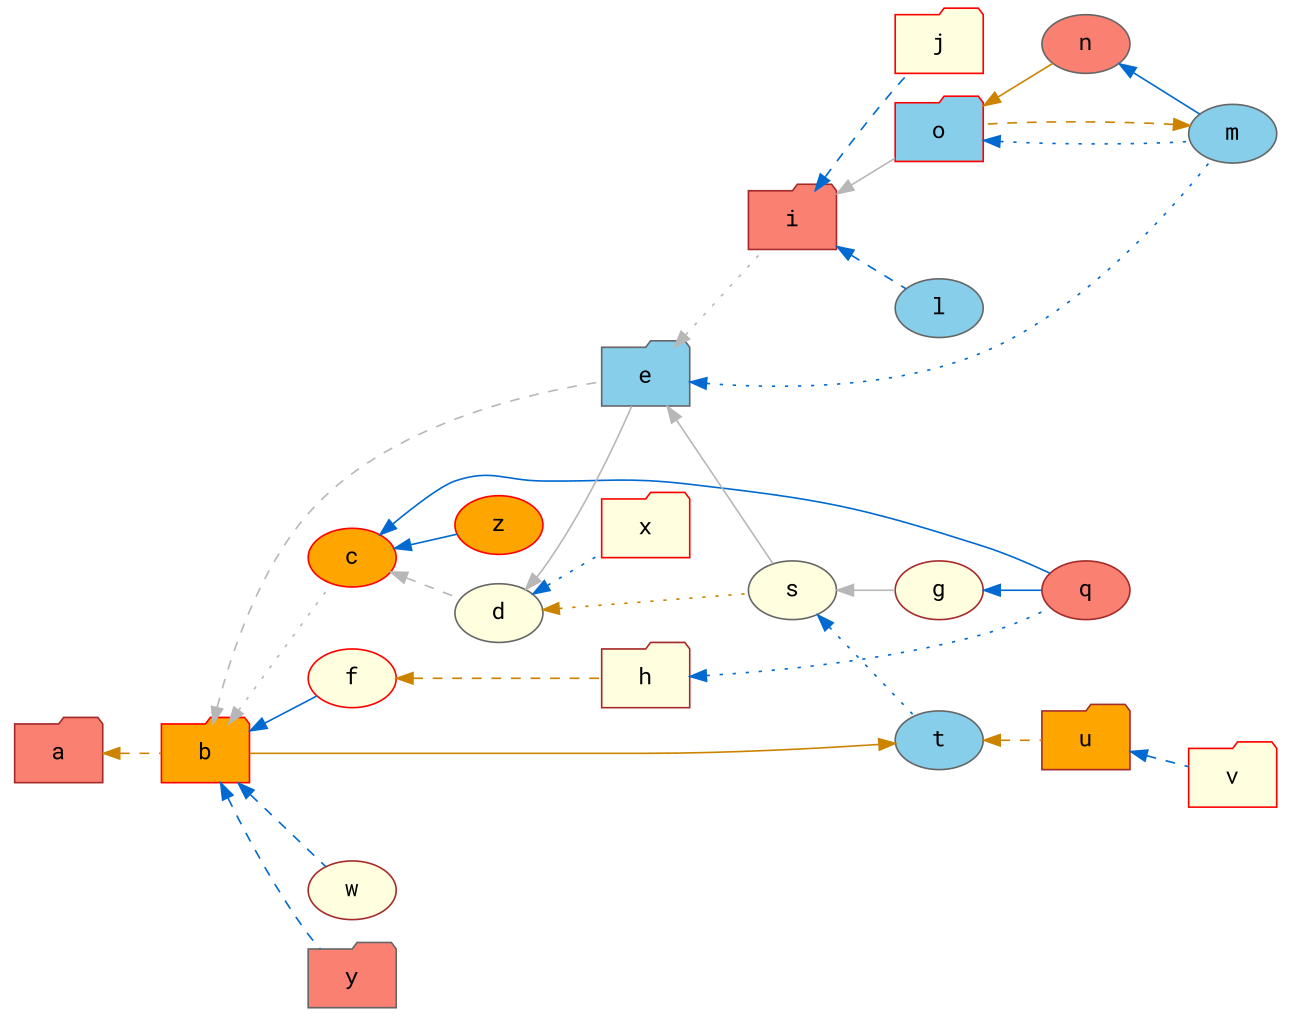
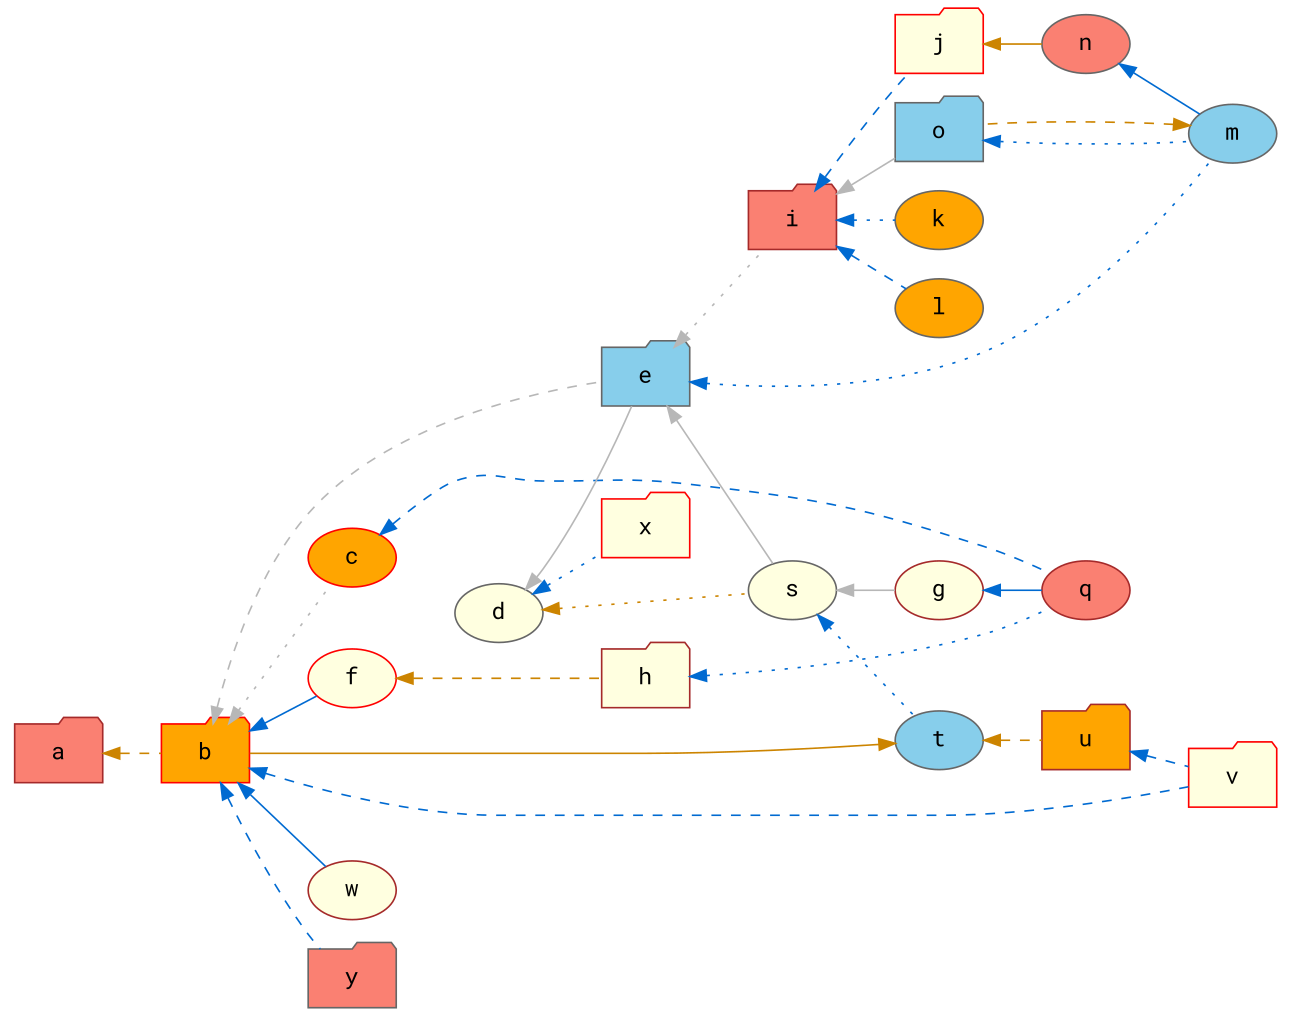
edge "n" -> "o": now "n" -> "j"
node "o": color red -> gray40
node "k": added
node "l": fillcolor skyblue -> orange
edge "q" -> "c": style solid -> dashed
node "z": removed
edge "d" -> "c": removed
edge "v" -> "b": added
edge "w" -> "b": style dashed -> solid
